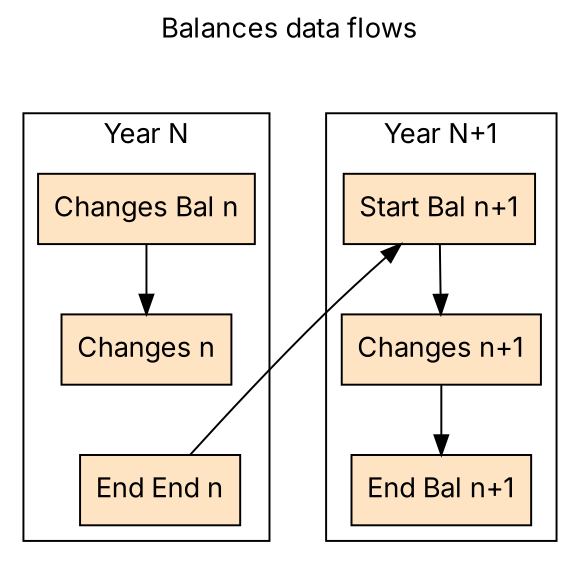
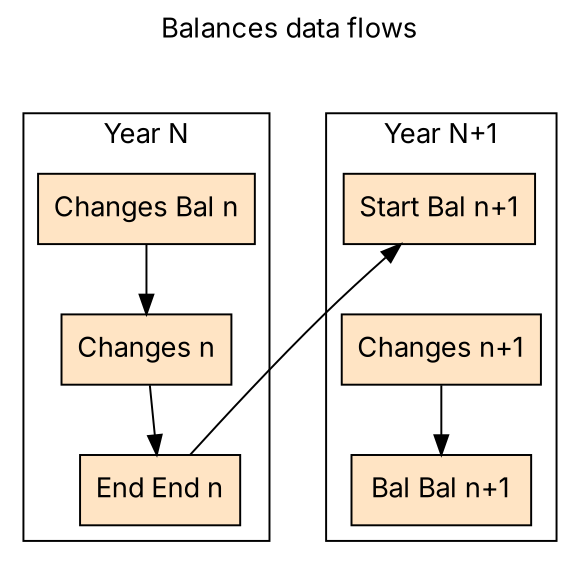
edge "Start Bal n+1" -> "Changes n+1": removed
edge "Changes n" -> "End End n": added
node "End Bal n+1": label "End Bal n+1" -> "Bal Bal n+1"
